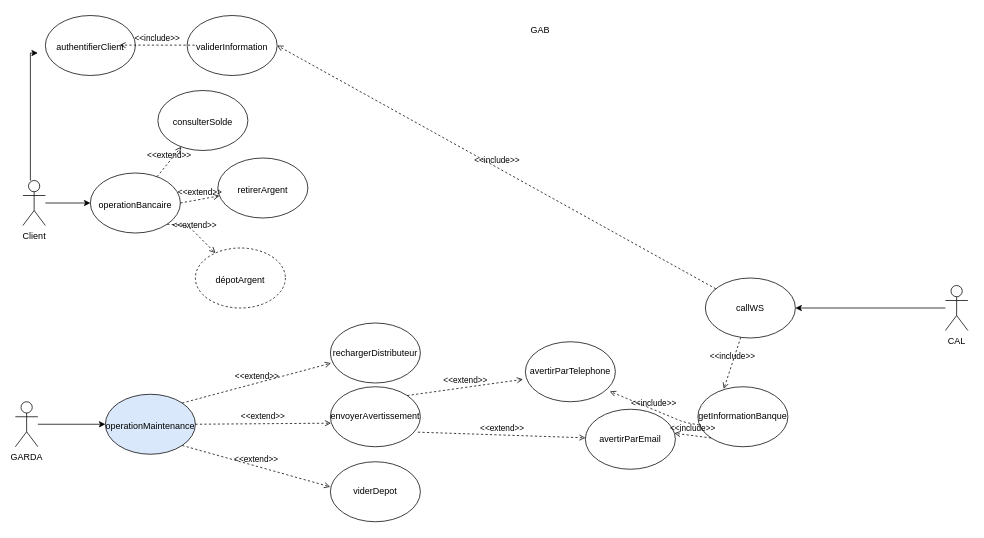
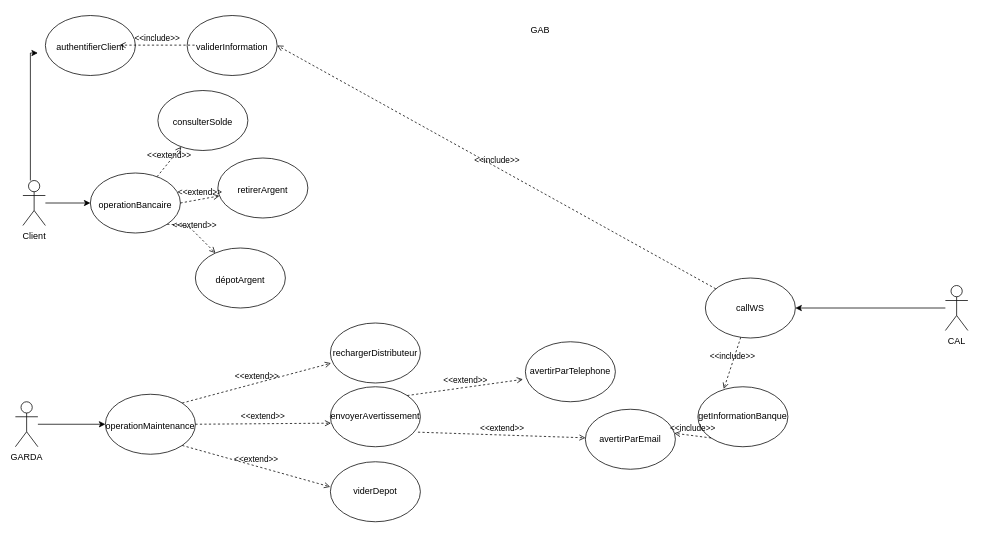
node "dépotArgent": style dashed -> solid
edge "getInformationBanque" -> "avertirParTelephone": removed, label "<<include>>"
node "operationMaintenance": fillcolor #dae8fc -> #ffffff
